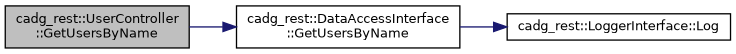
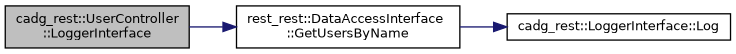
node "cadg_rest::UserController ::GetUsersByName": label "cadg_rest::UserController ::GetUsersByName" -> "cadg_rest::UserController ::LoggerInterface"
node "cadg_rest::DataAccessInterface ::GetUsersByName": label "cadg_rest::DataAccessInterface ::GetUsersByName" -> "rest_rest::DataAccessInterface ::GetUsersByName"
